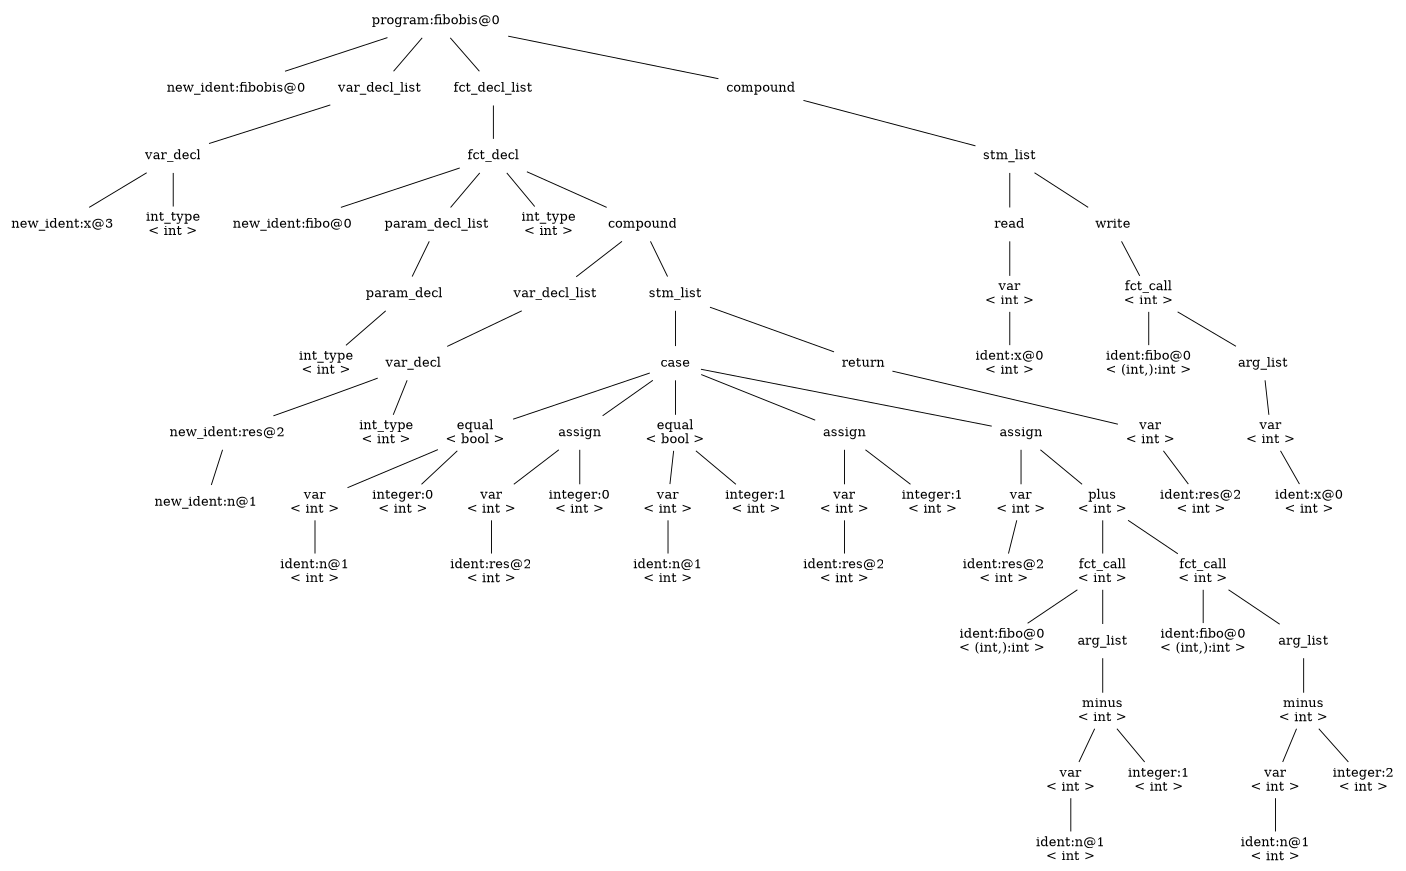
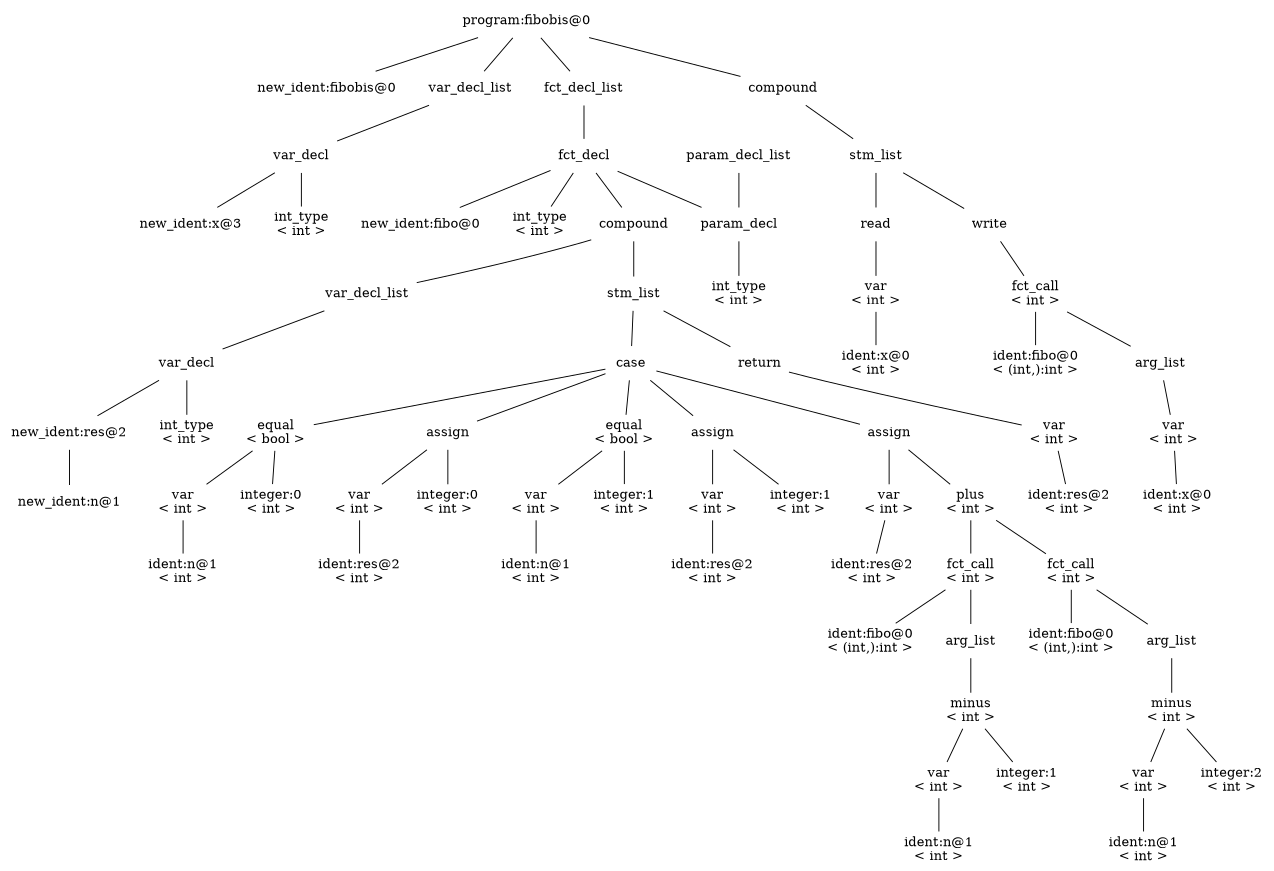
edge "fct_decl" -- "param_decl_list": now "fct_decl" -- "param_decl"
